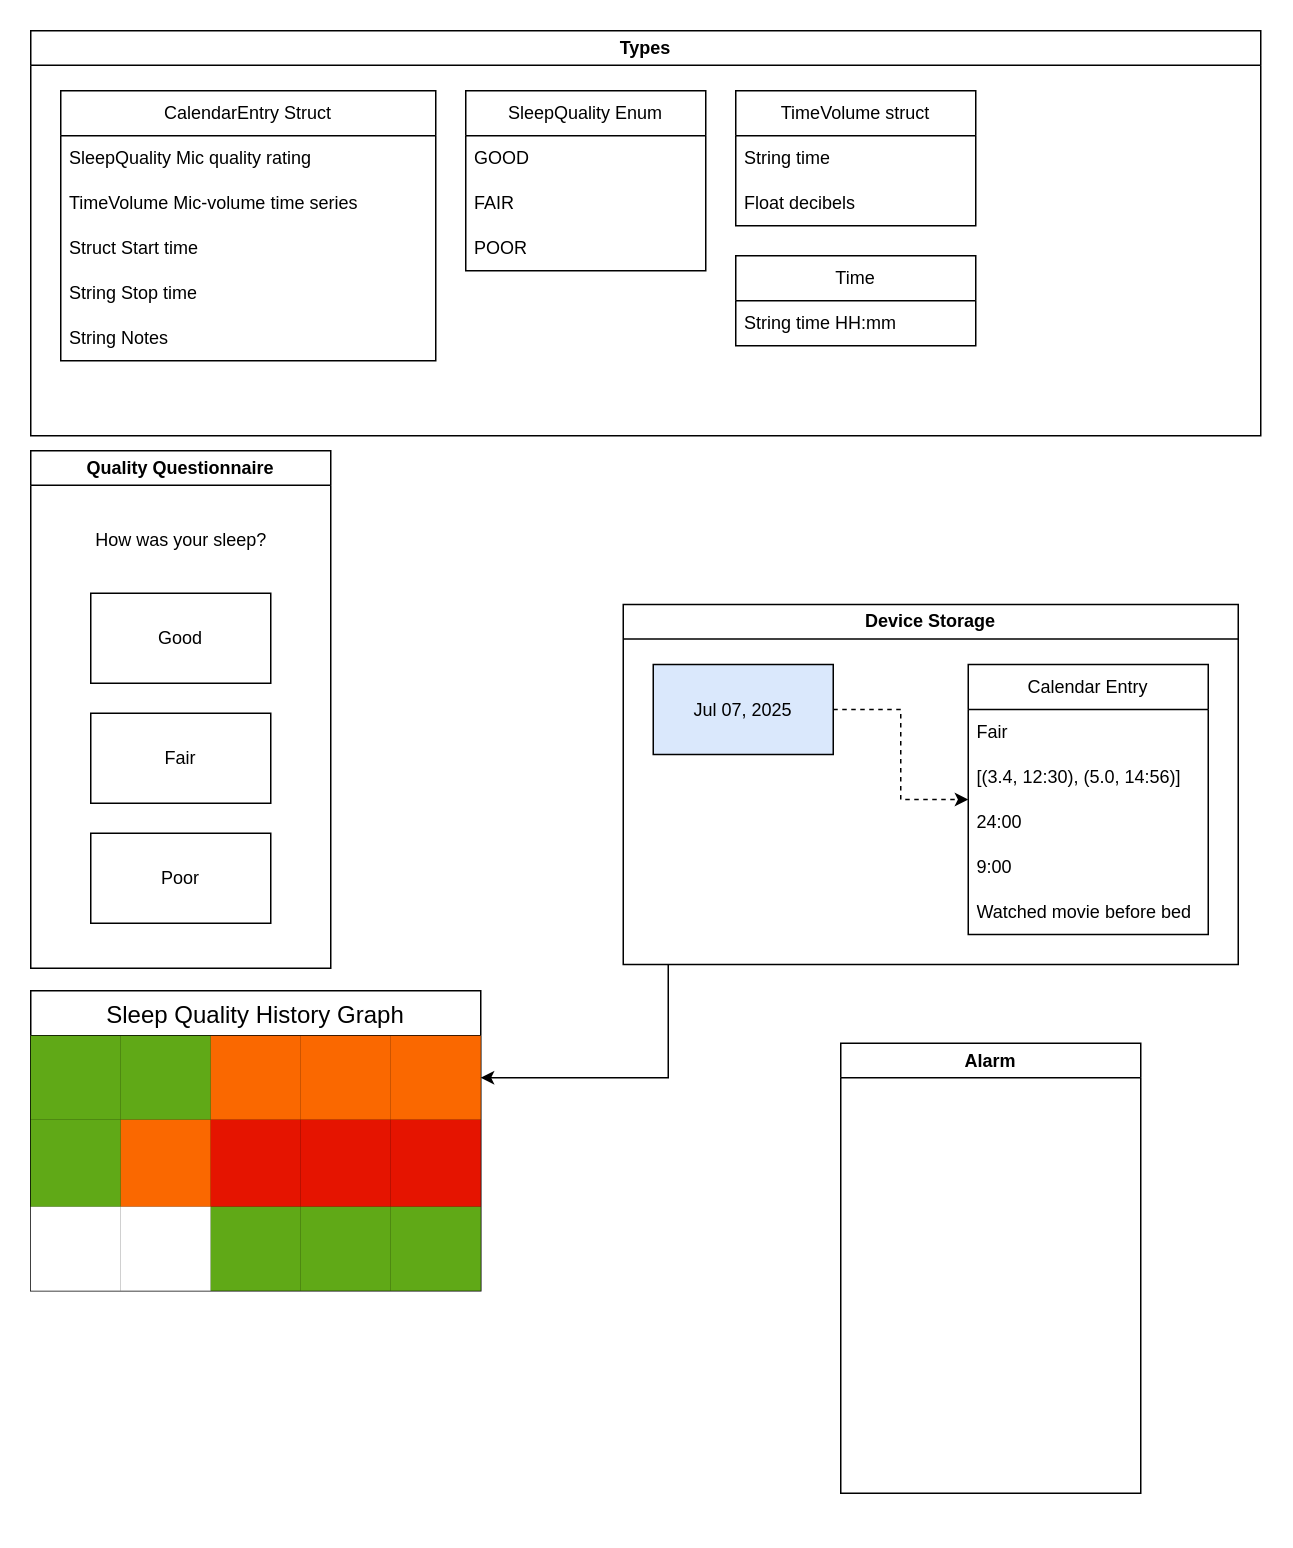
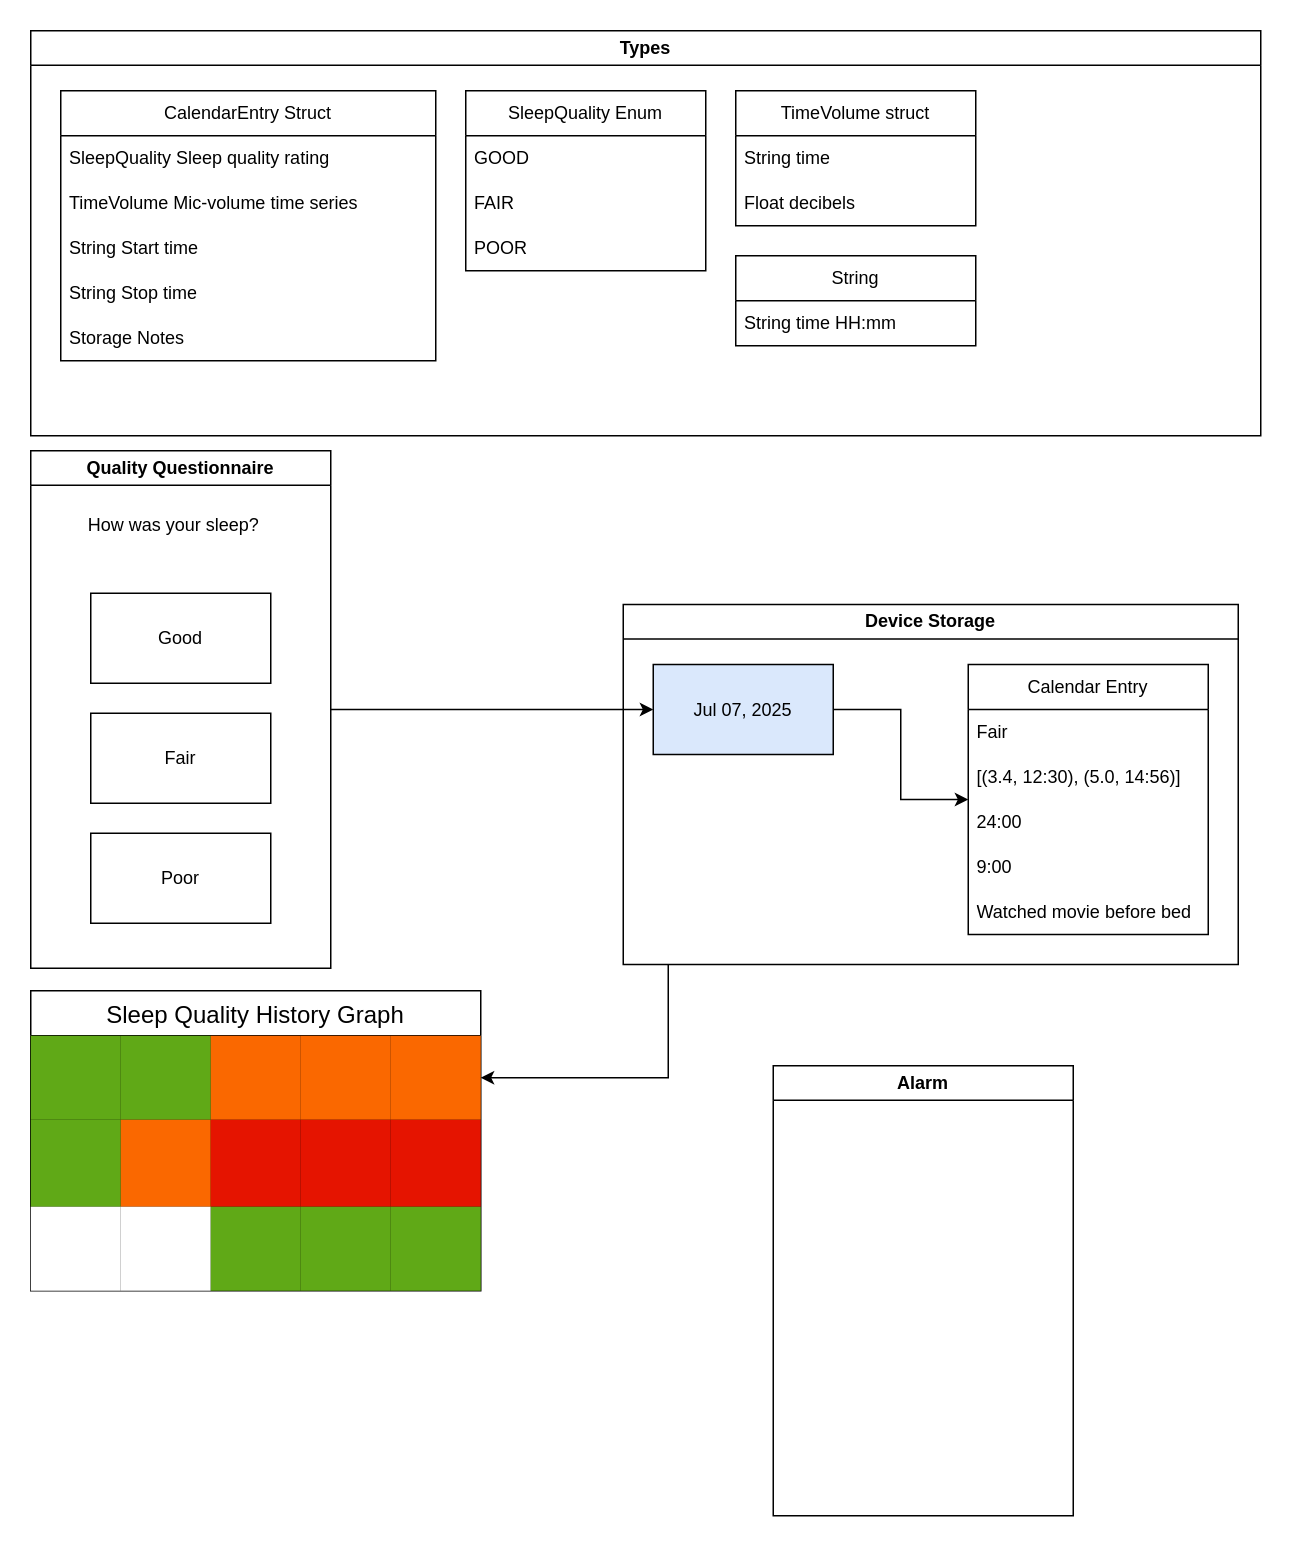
node "SleepQuality Mic quality rating": label "SleepQuality Mic quality rating" -> "SleepQuality Sleep quality rating"
node "Struct Start time": label "Struct Start time" -> "String Start time"
node "Time": label "Time" -> "String"
node "String Notes": label "String Notes" -> "Storage Notes"
node "How was your sleep?": moved (181, 541) -> (173, 526)
edge "Quality Questionnaire" -> "Jul 07, 2025": added
edge "Jul 07, 2025" -> "Calendar Entry": style dashed -> solid
node "Alarm": moved (991, 1268) -> (923, 1291)
